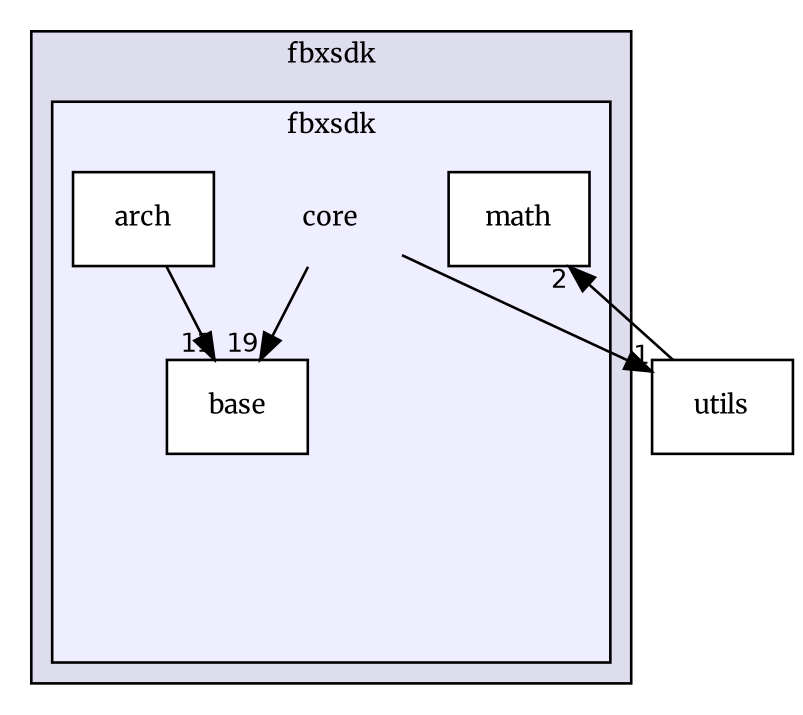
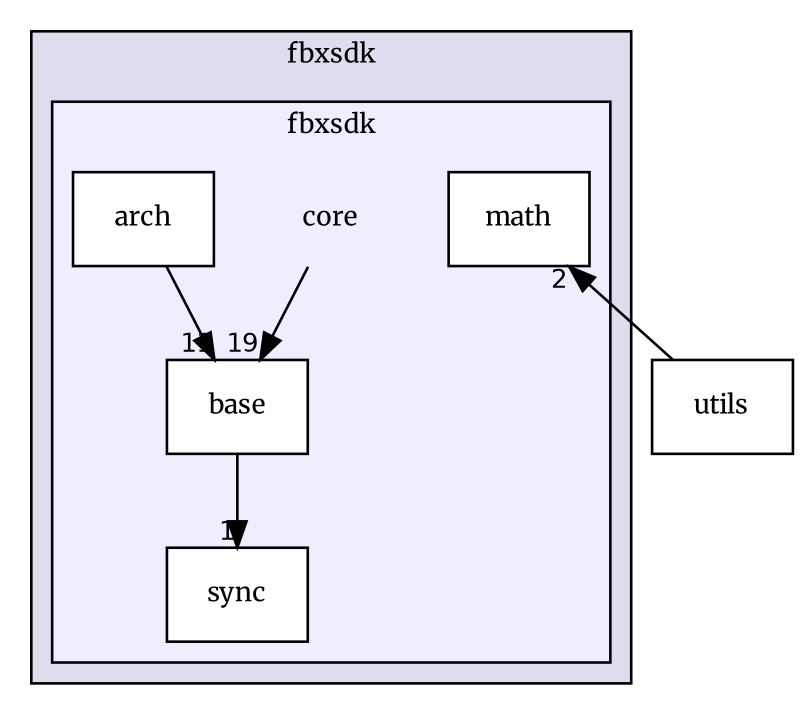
edge "core" -> "utils": removed
node "sync": added
